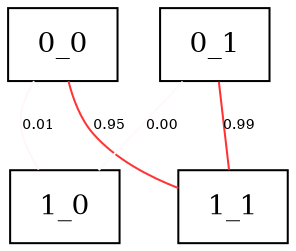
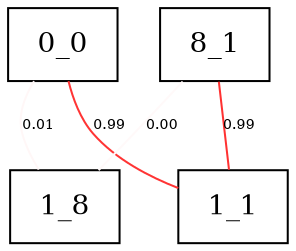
node "0_1": label "0_1" -> "8_1"
edge "0_0" -- "1_1": label "0.95" -> "0.99"
node "1_0": label "1_0" -> "1_8"
